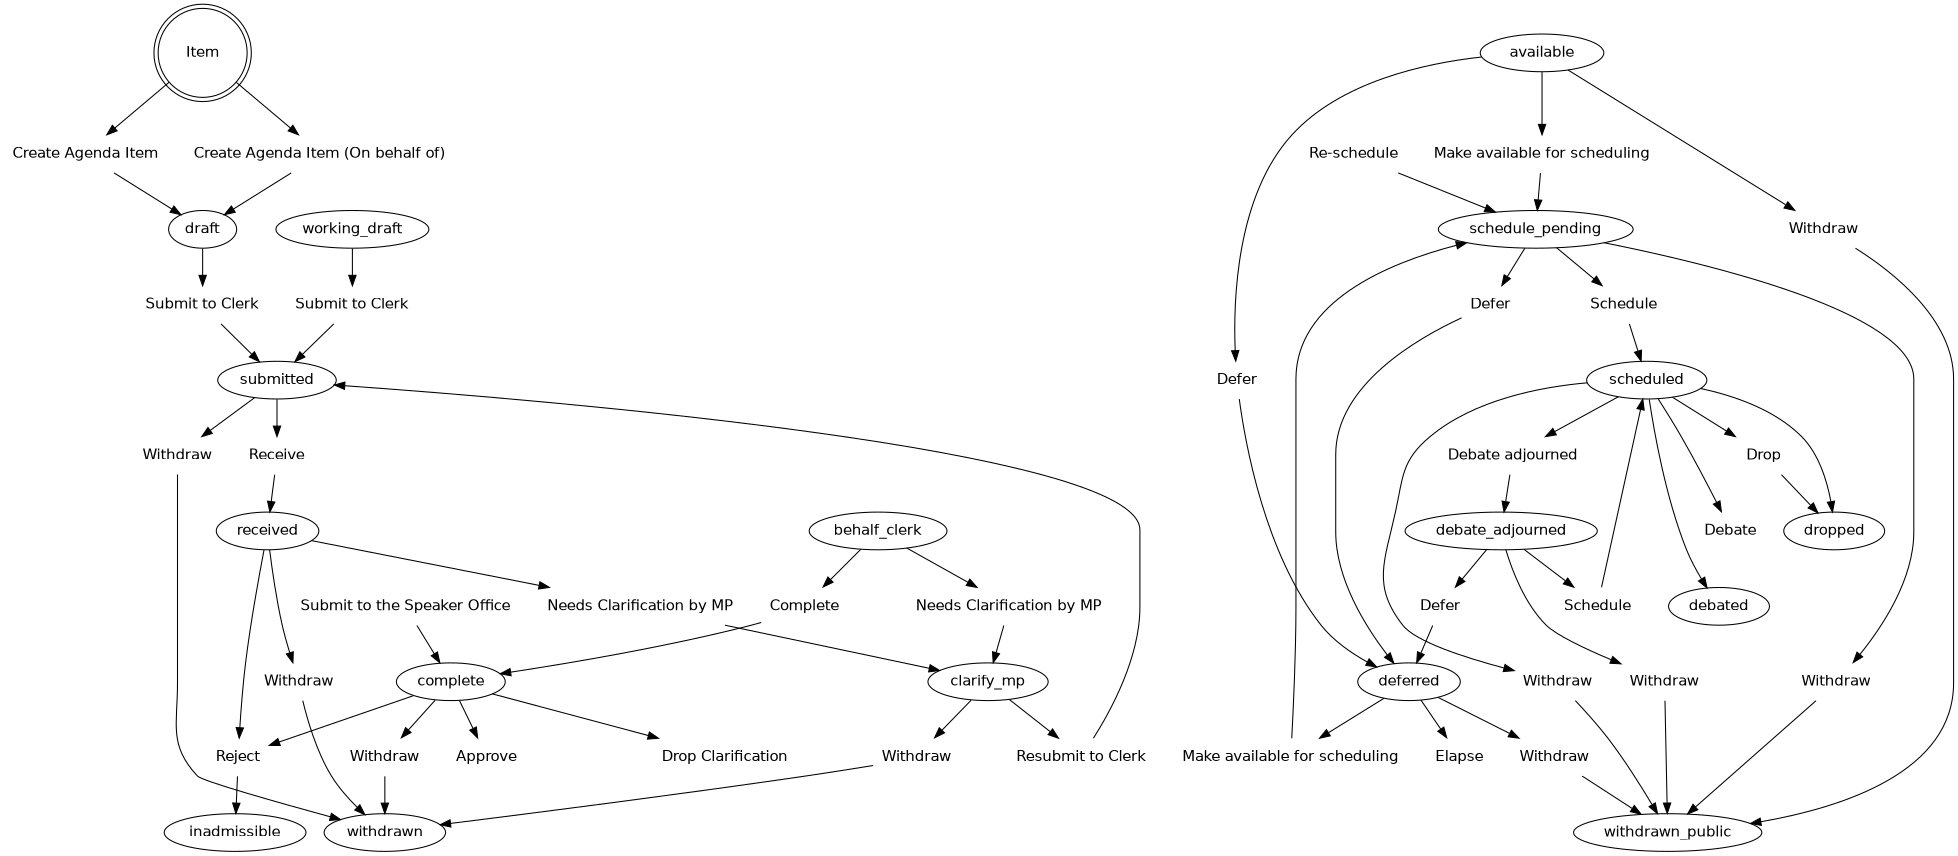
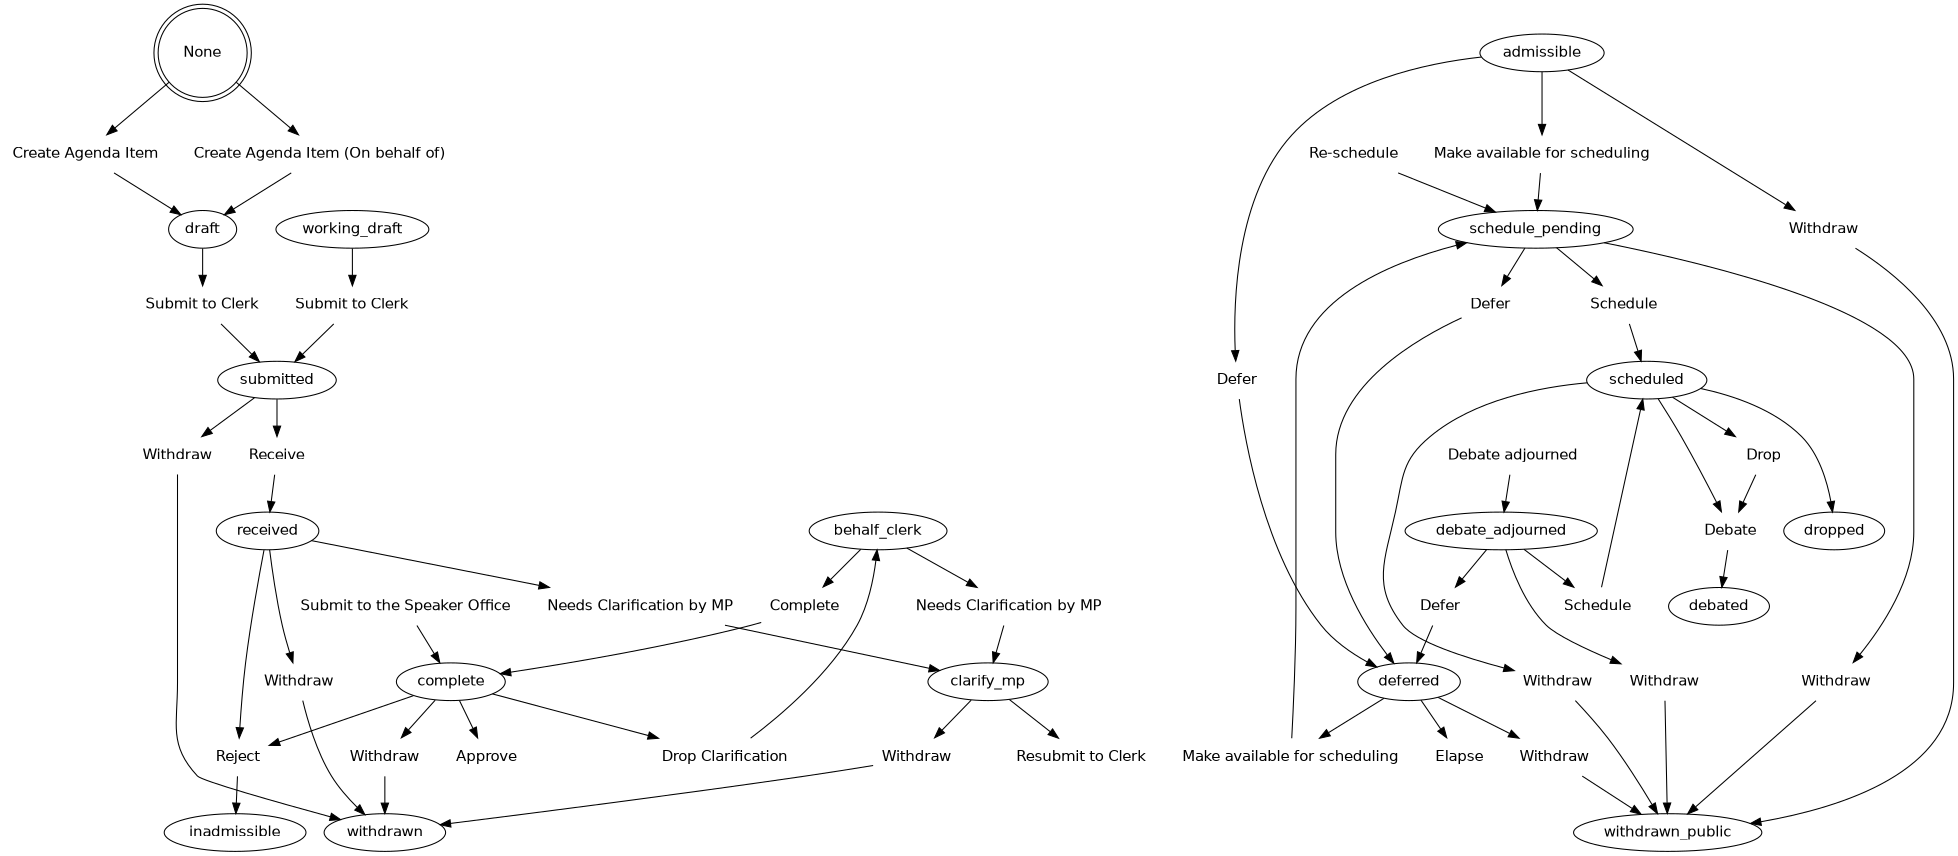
node "Item": label "Item" -> "None"
node "available": label "available" -> "admissible"
edge "scheduled" -> "Debate adjourned": removed
edge "Resubmit to Clerk" -> "submitted": removed
edge "Drop" -> "dropped": now "Drop" -> "Debate"
edge "scheduled" -> "debated": now "Debate" -> "debated"
edge "Drop Clarification" -> "behalf_clerk": added
